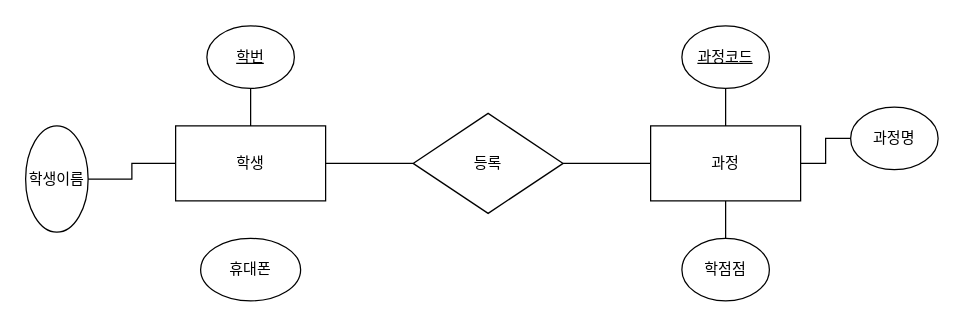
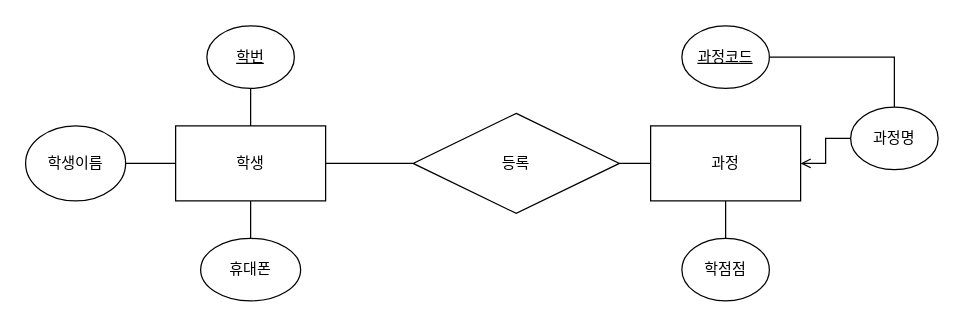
edge "과정코드" -- "과정": now "과정코드" -- "과정명"
node "등록": size 150x100 -> 206x100
edge "과정명" -- "과정": arrowhead none -> open
node "학생이름": size 63x106 -> 100x75
edge "학생" -- "휴대폰": added
